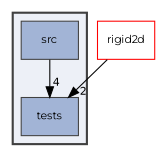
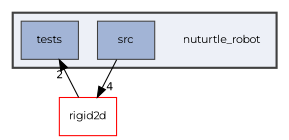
node "nuturtle_robot": added
edge "src" -> "tests": now "src" -> "rigid2d"
